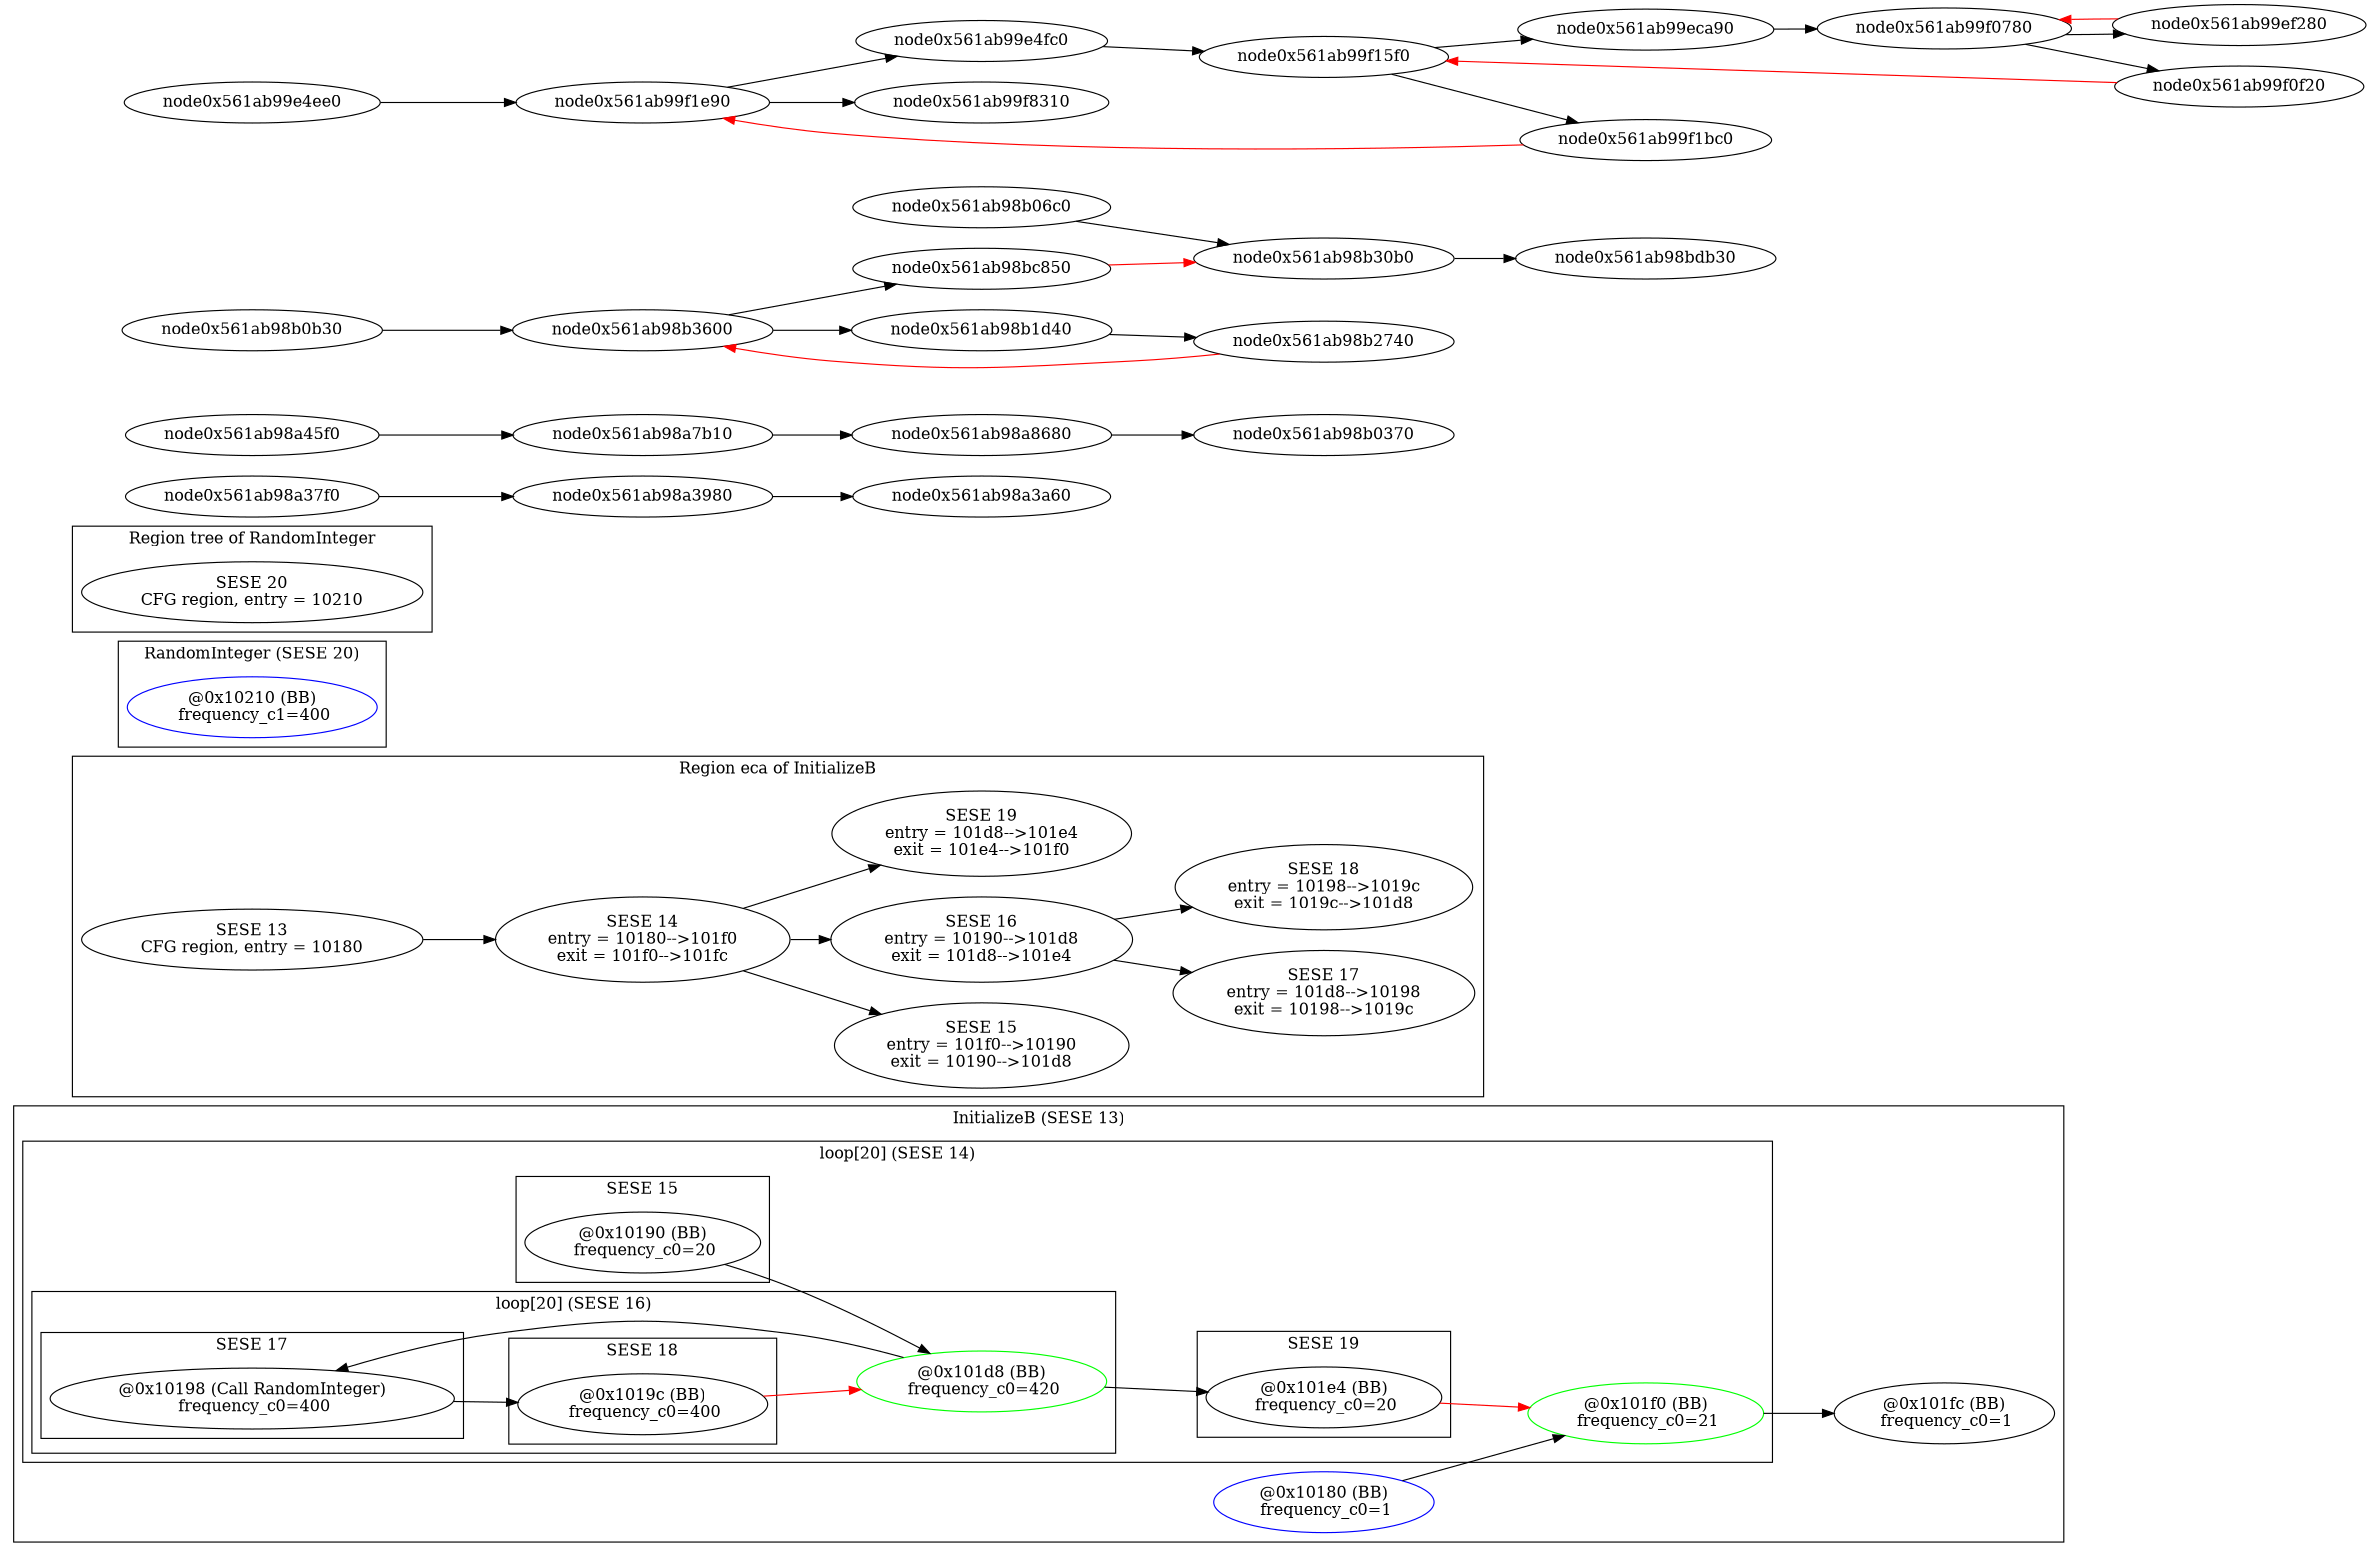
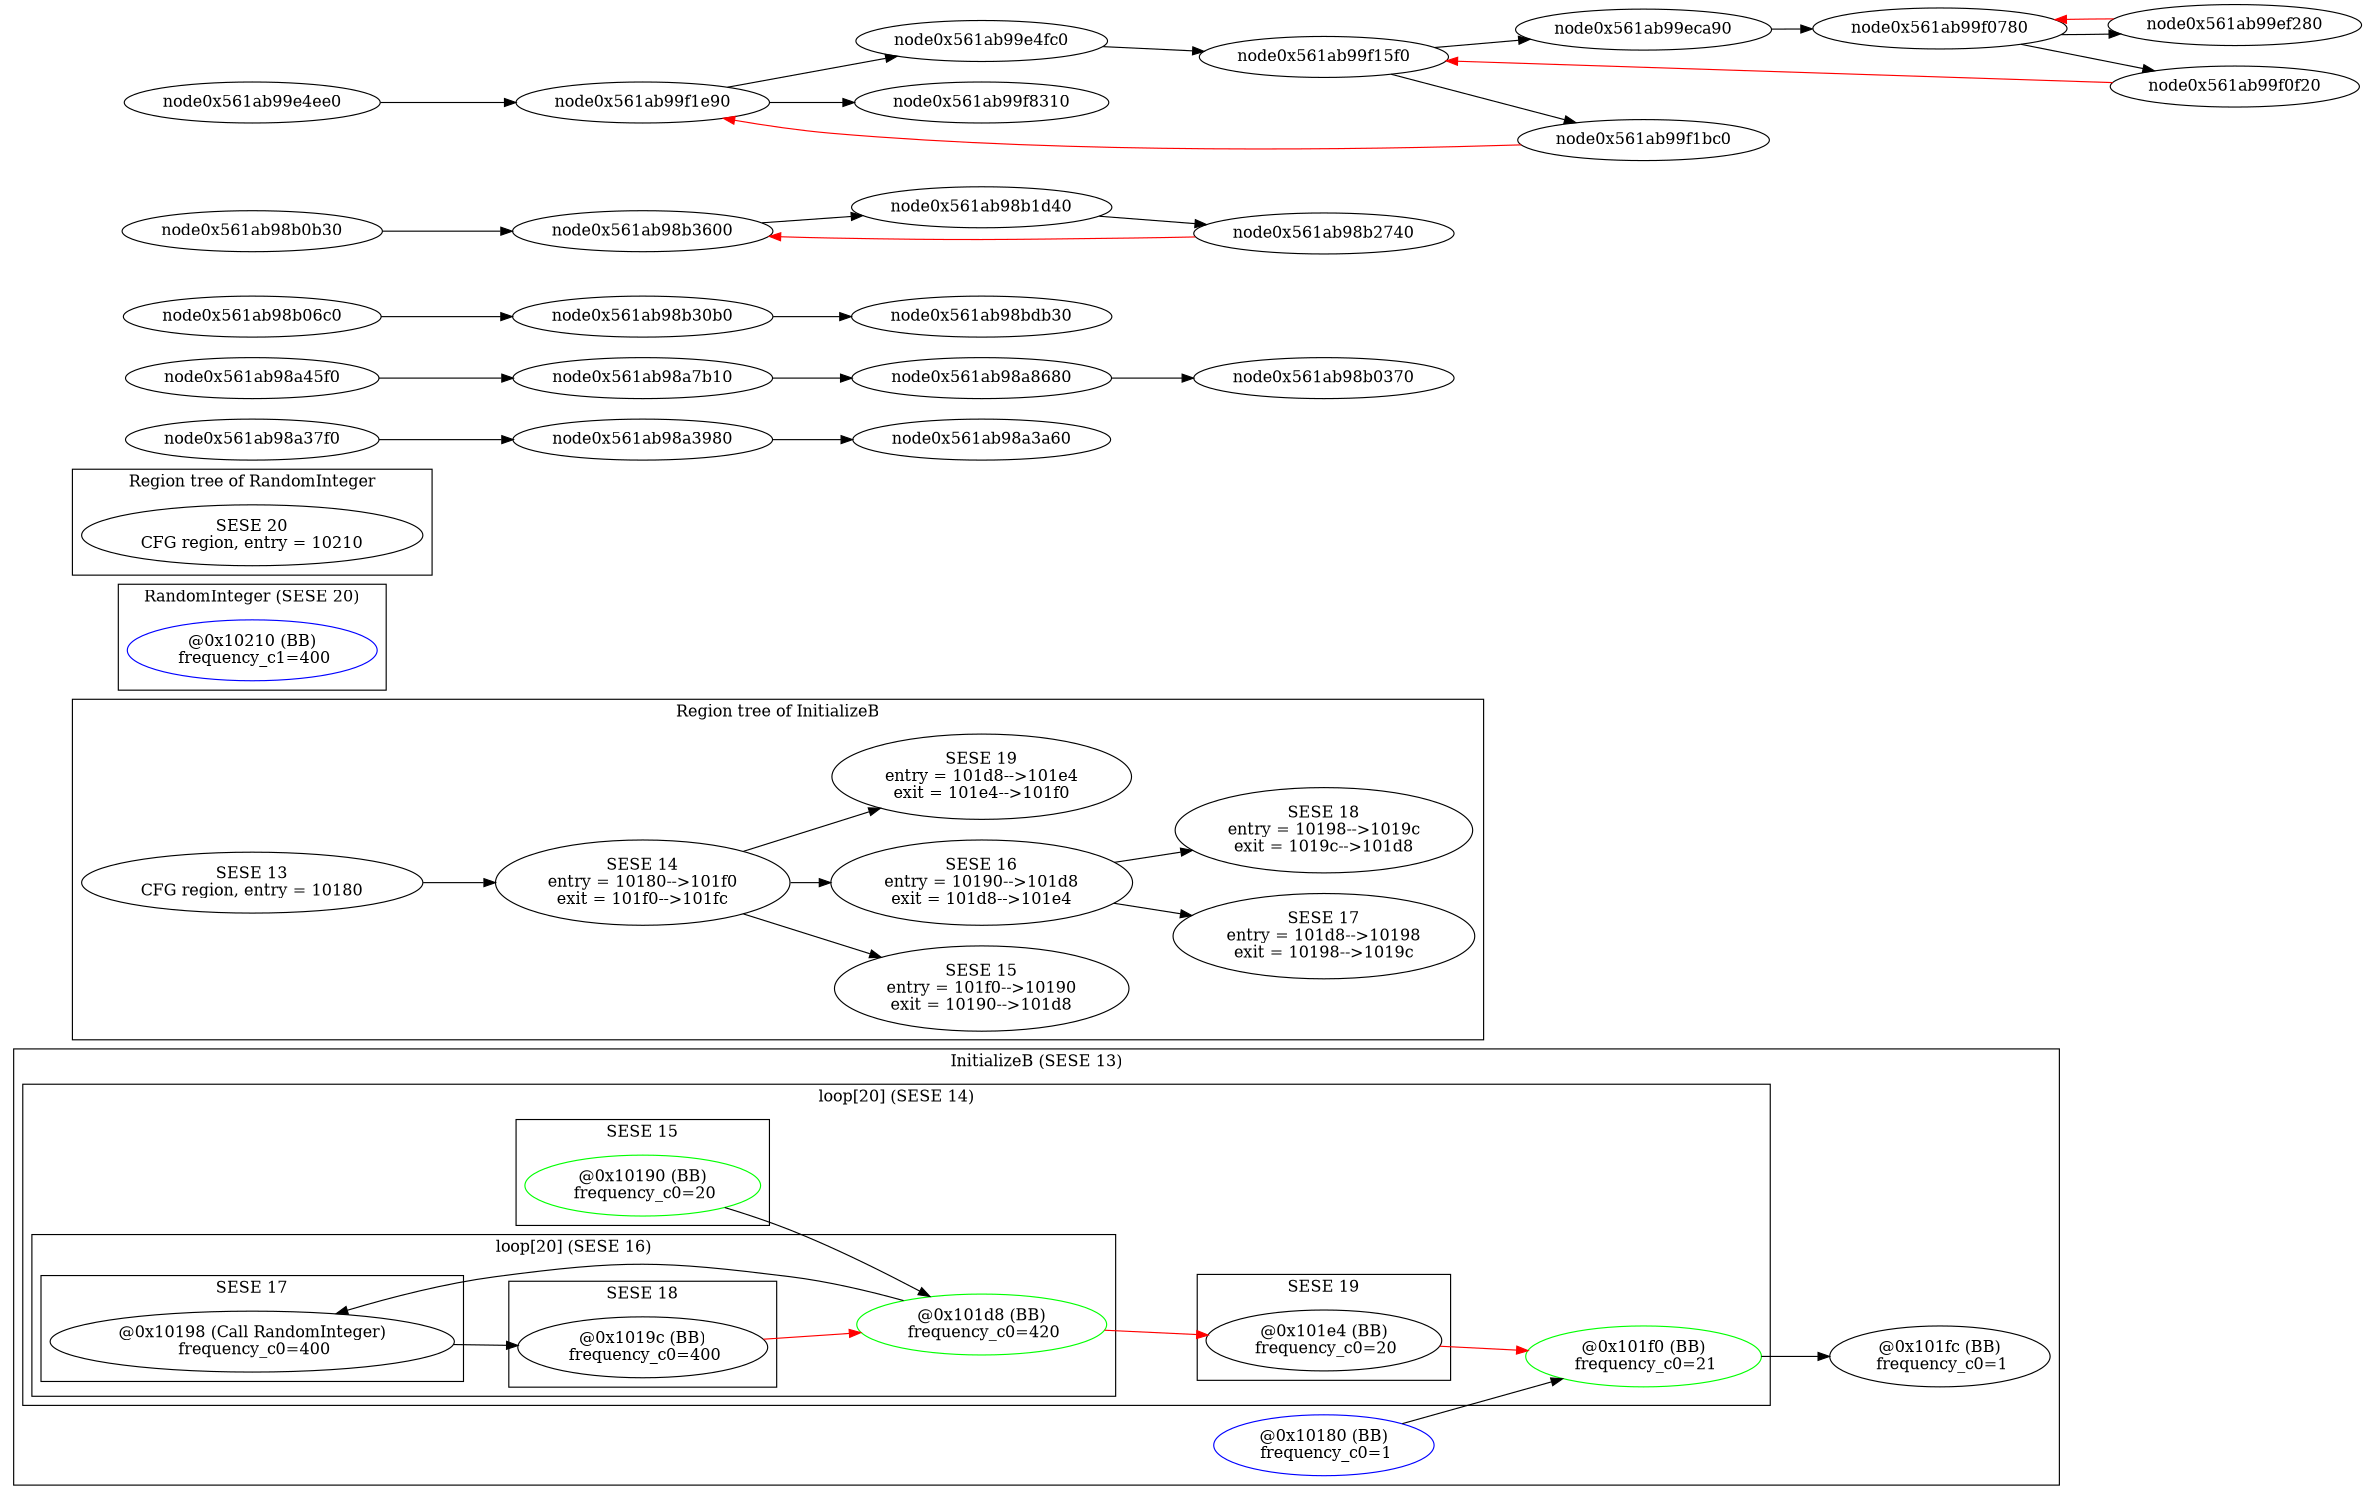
node "node0x561ab98bc850": removed
cluster "Region eca of InitializeB": label "Region eca of InitializeB" -> "Region tree of InitializeB"
node "@0x10190 (BB) frequency_c0=20": color black -> green
edge "@0x101d8 (BB) frequency_c0=420" -> "@0x101e4 (BB) frequency_c0=20": color black -> red
